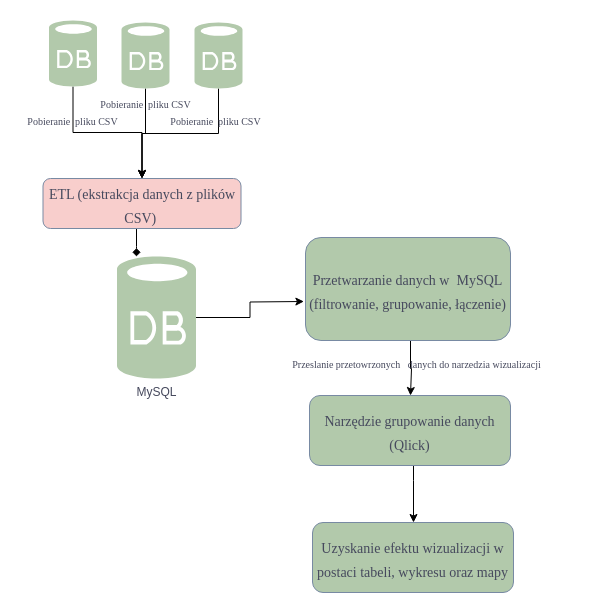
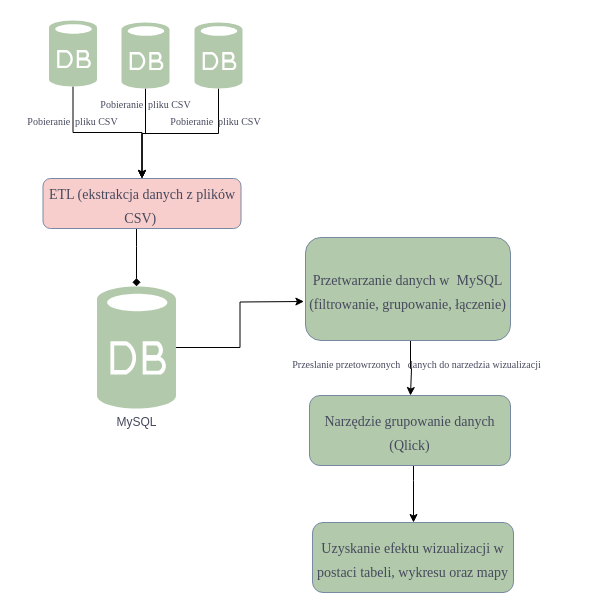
node "MySQL": moved (157, 318) -> (137, 348)
